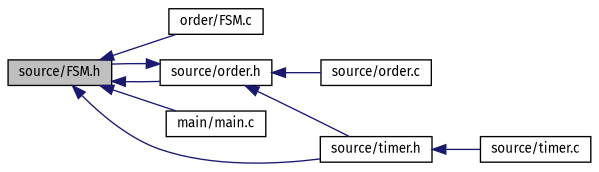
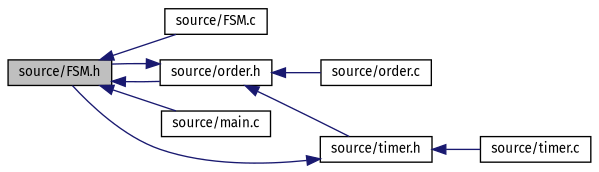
node "order/FSM.c": label "order/FSM.c" -> "source/FSM.c"
node "main/main.c": label "main/main.c" -> "source/main.c"
edge "source/timer.h" -> "source/FSM.h": reversed
